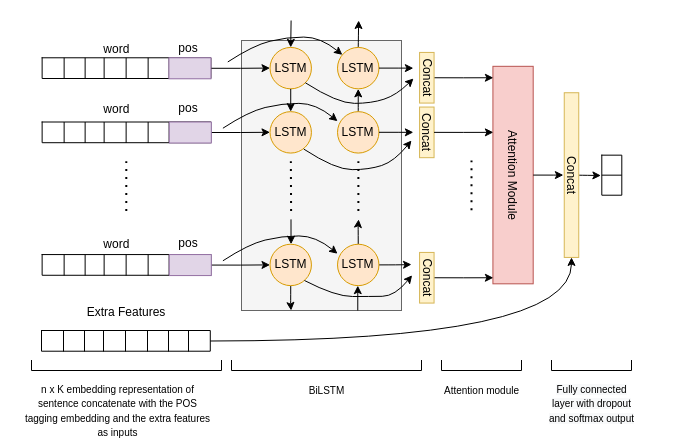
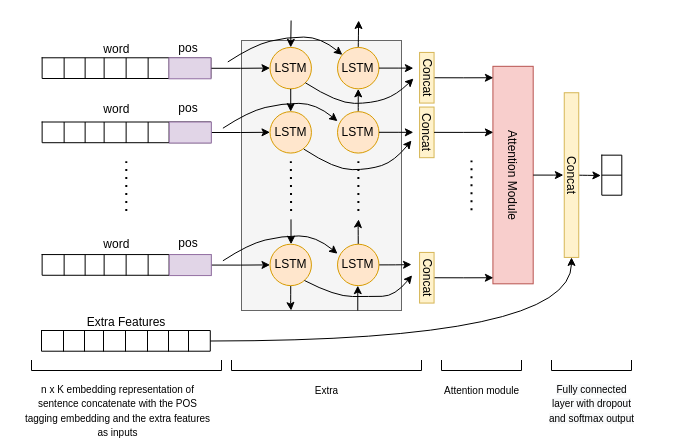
node "Extra Features": moved (127, 312) -> (127, 322)
node "BiLSTM": label "BiLSTM" -> "Extra"
